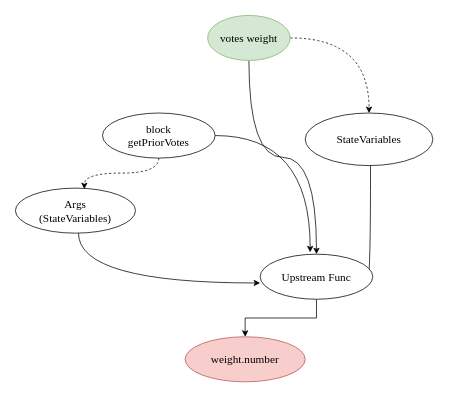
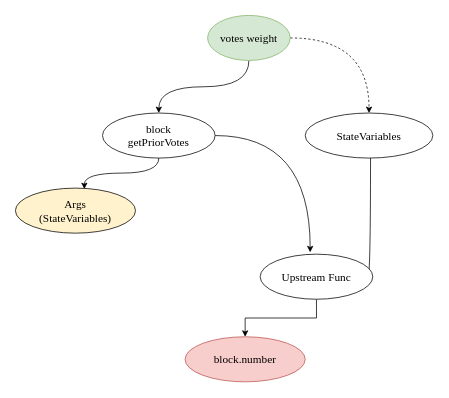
node "StateVariables": size 128x53 -> 128x45
edge "votes weight" -> "Upstream Func": now "votes weight" -> "block getPriorVotes"
edge "block getPriorVotes" -> "Args (StateVariables)": style dashed -> solid
node "Args (StateVariables)": fillcolor #ffffff -> #fff2cc
edge "Args (StateVariables)" -> "Upstream Func": removed
node "weight.number": label "weight.number" -> "block.number"
